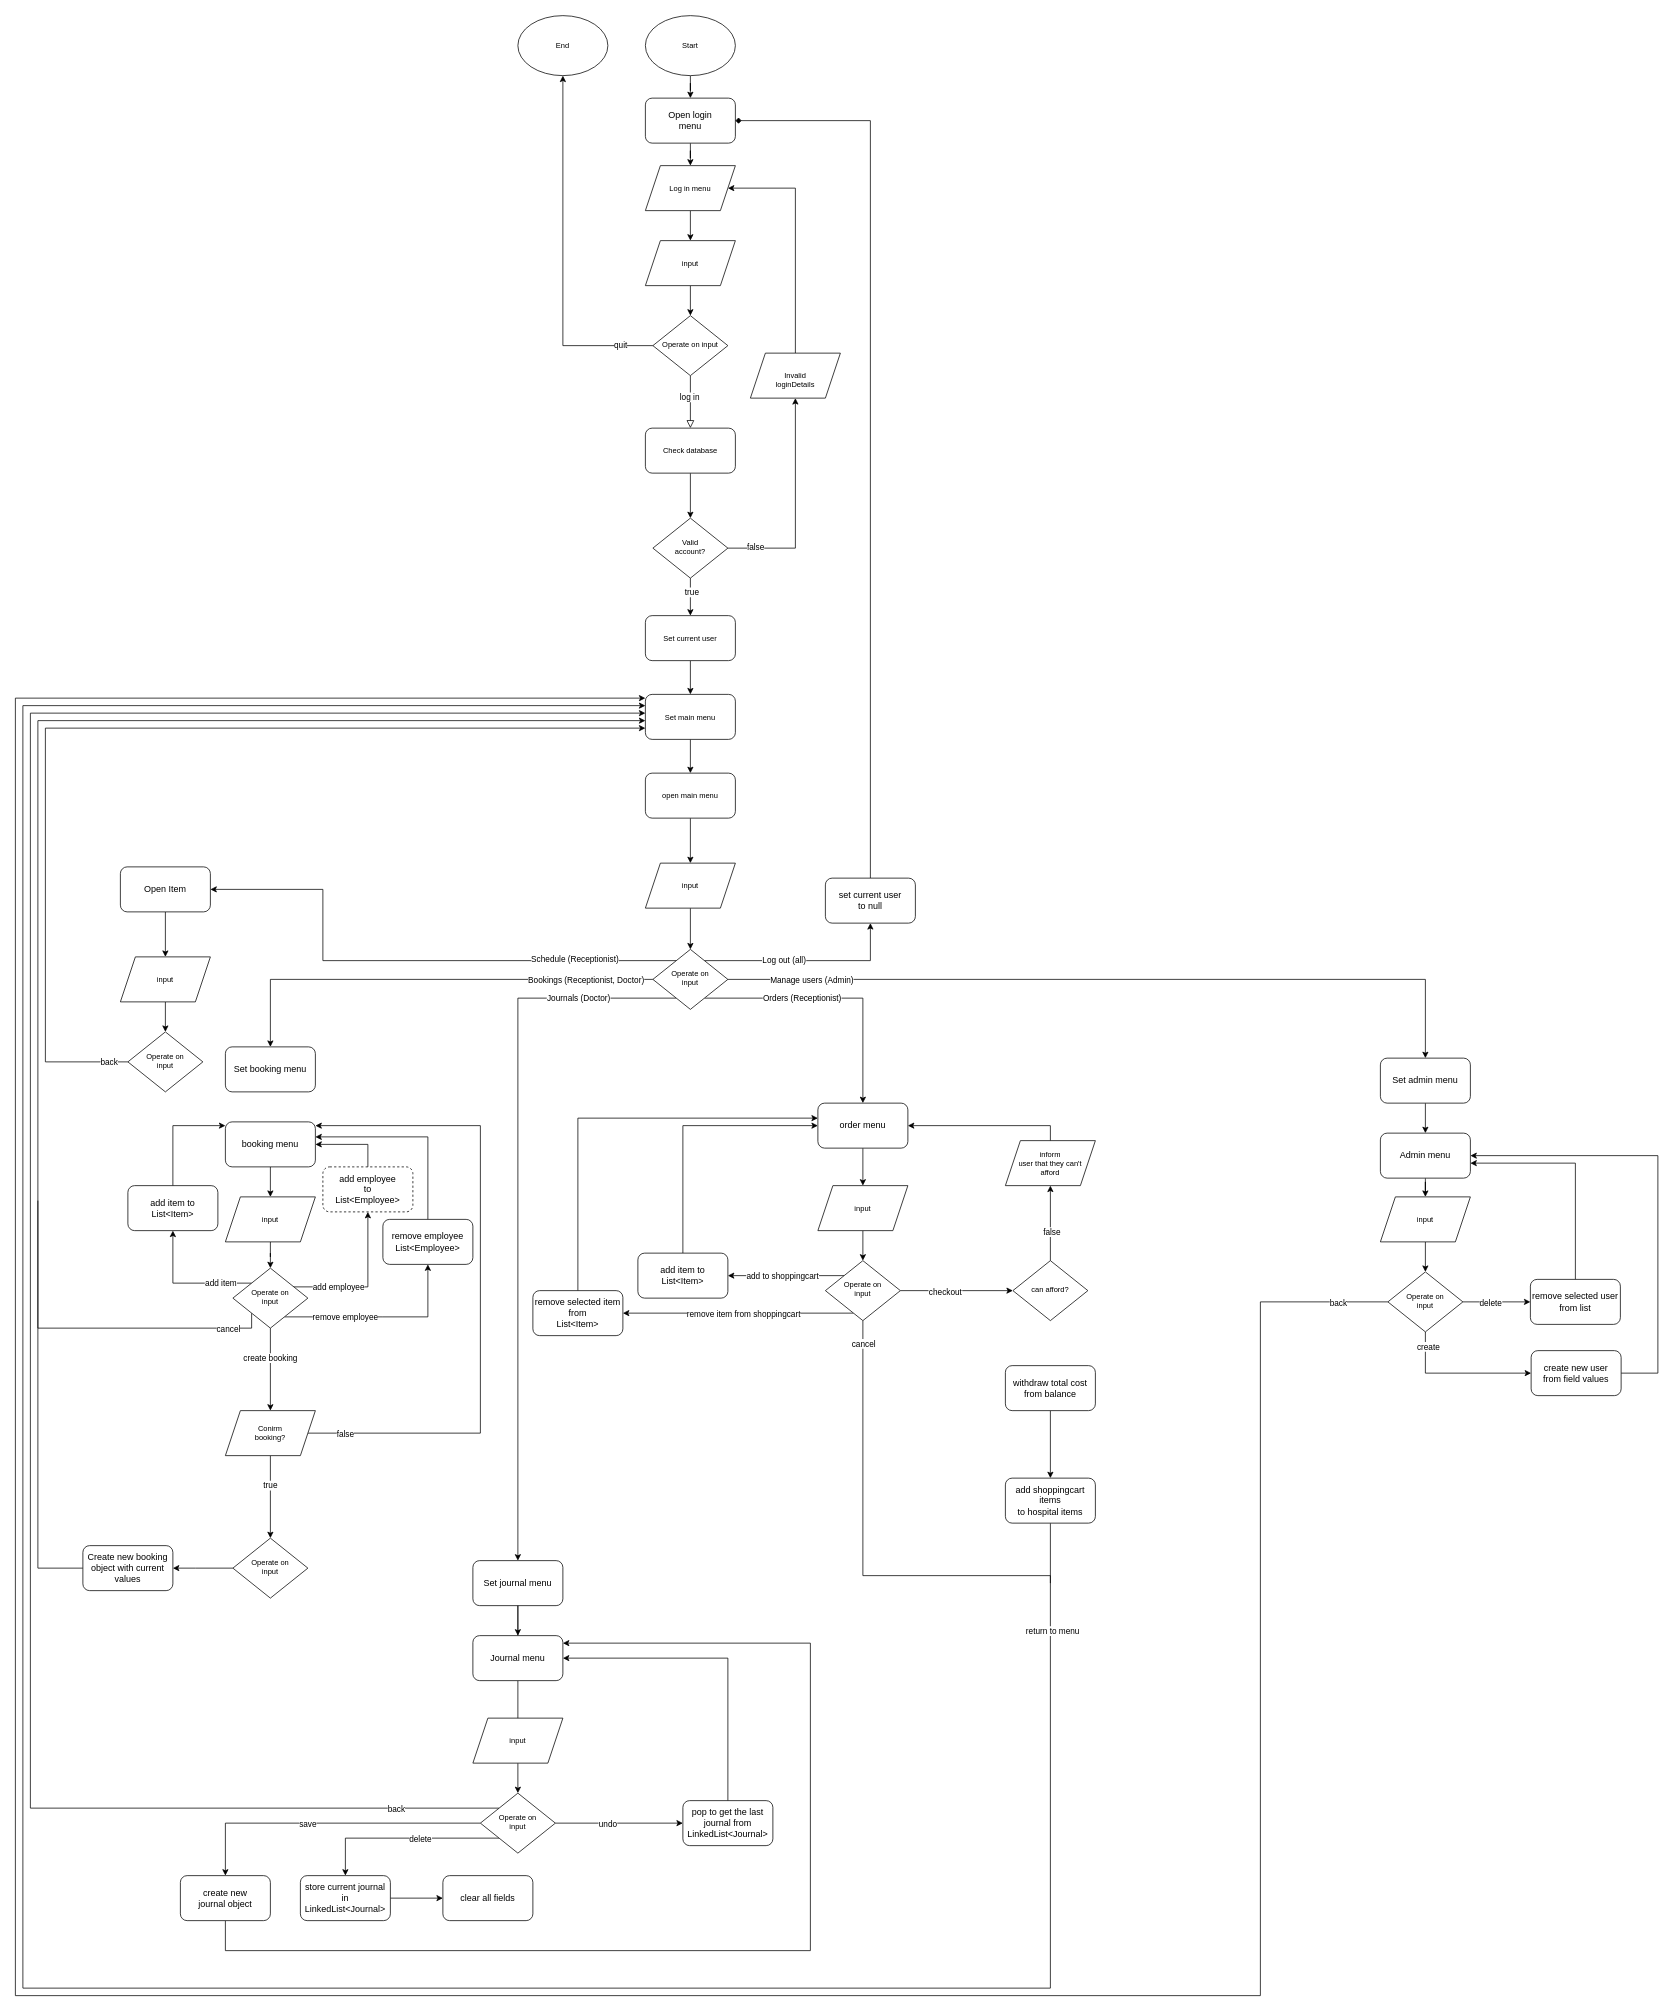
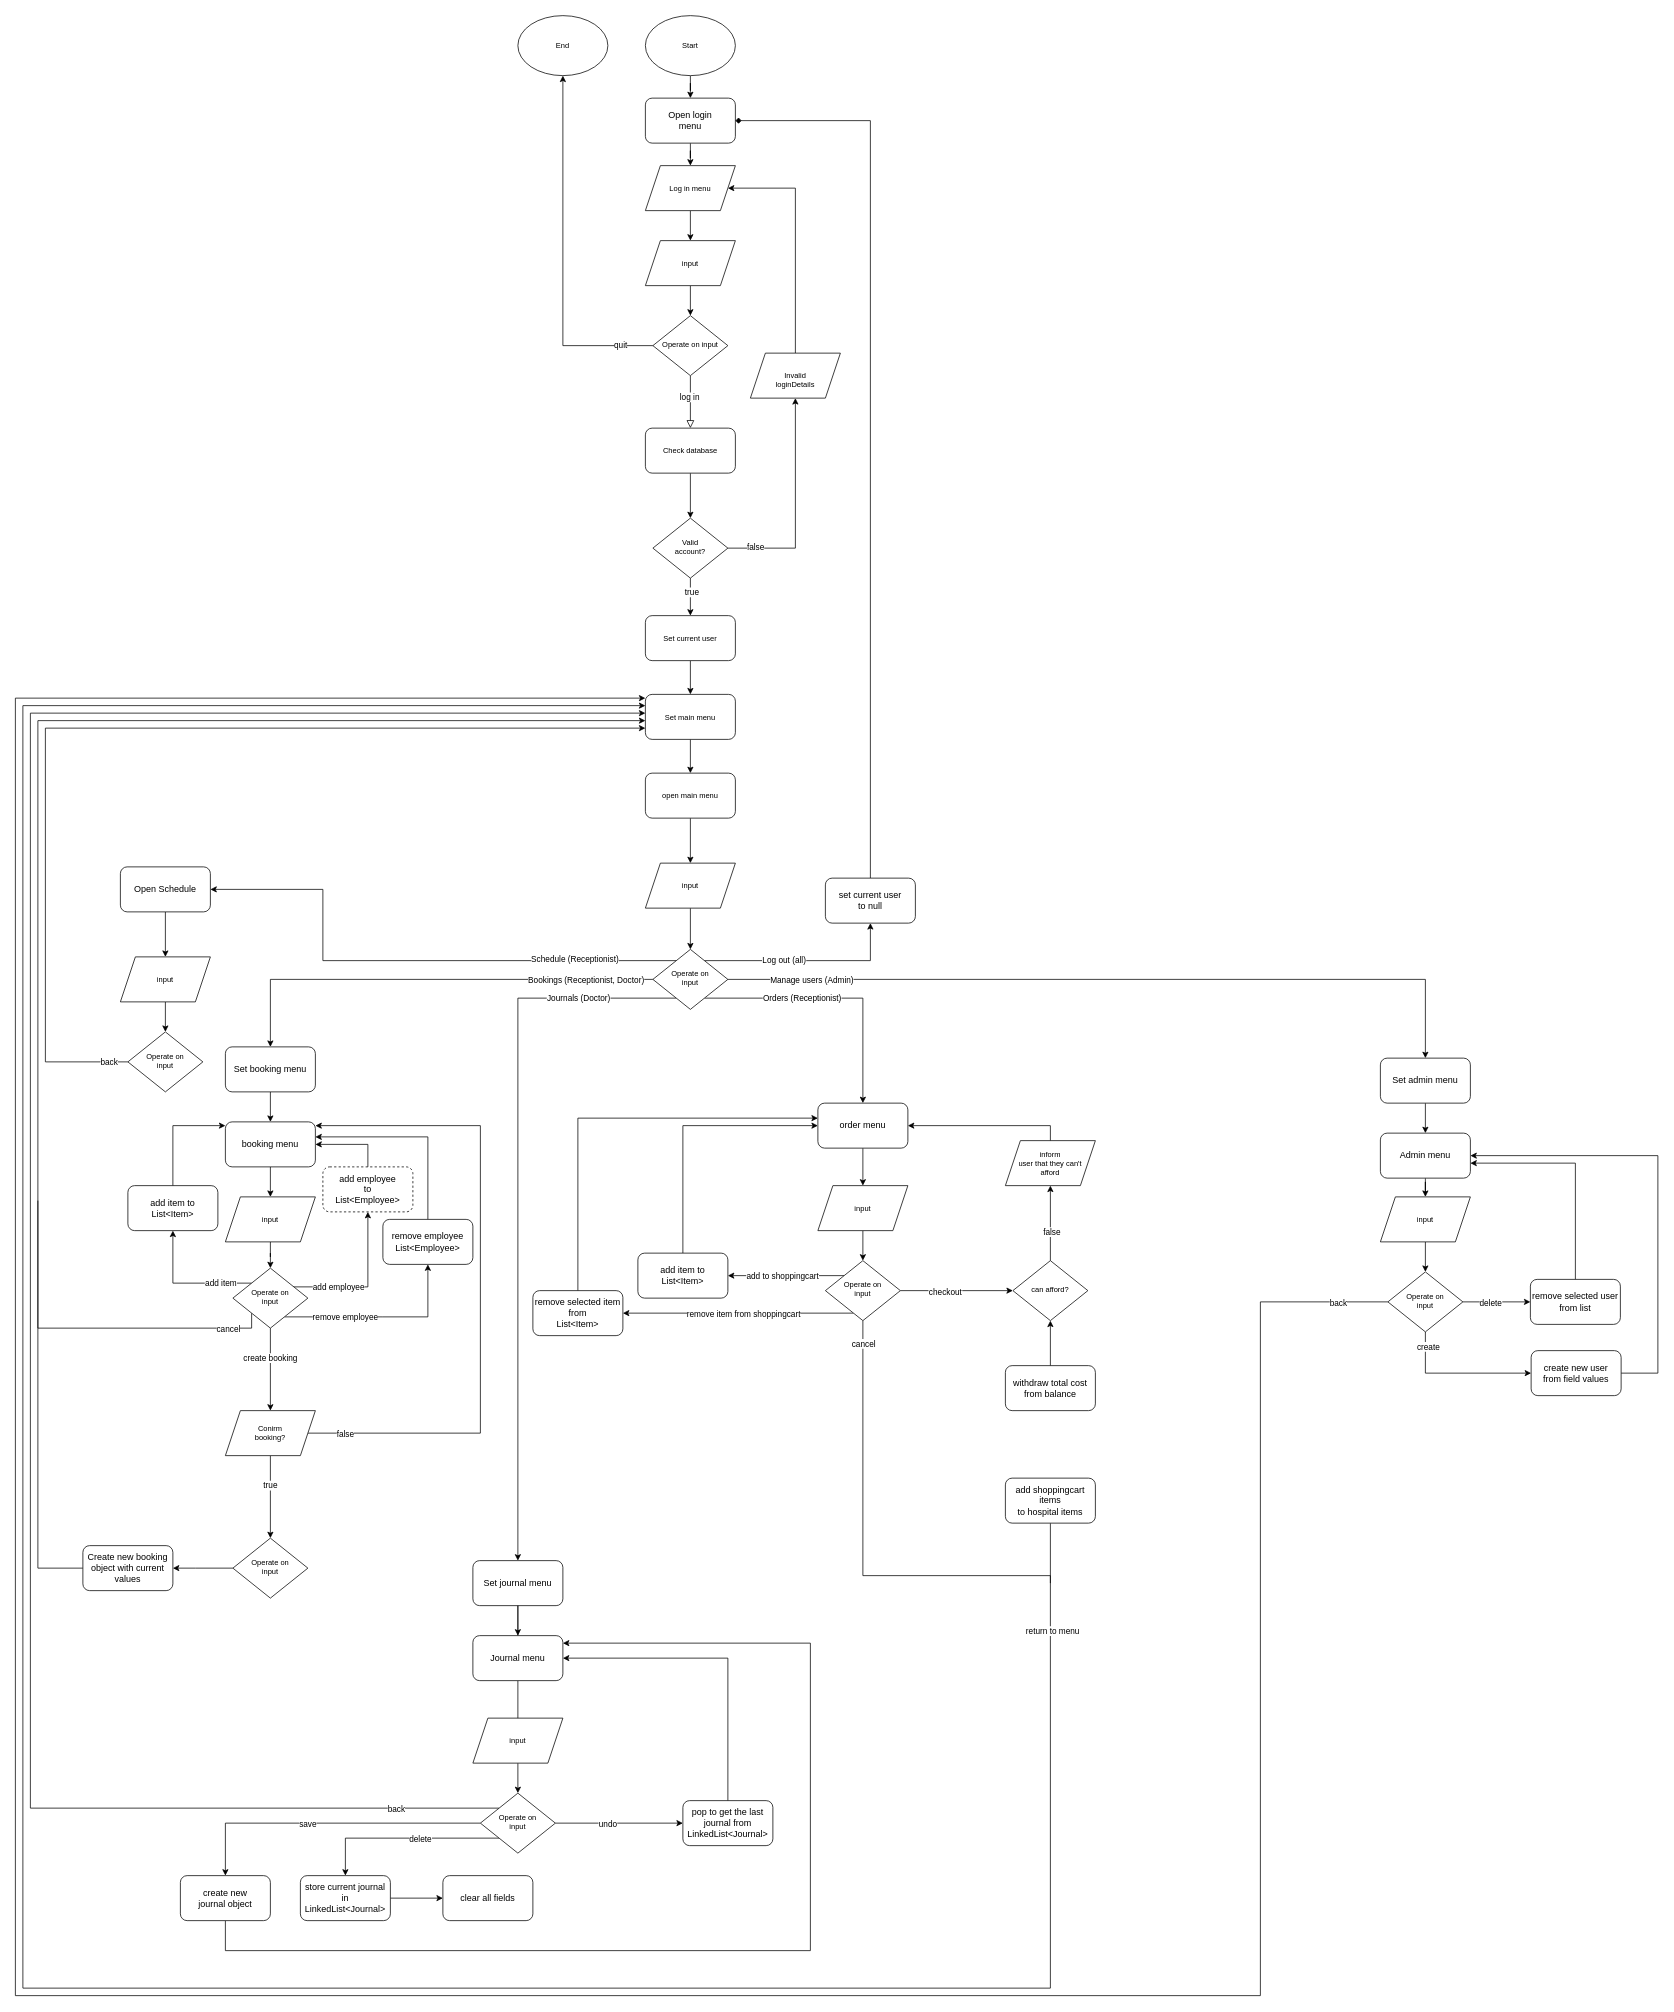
node "Open Item": label "Open Item" -> "Open Schedule"
edge "Set booking menu" -> "booking menu": added
edge "withdraw total cost from balance" -> "add shoppingcart items to hospital items": now "withdraw total cost from balance" -> "can afford?"
